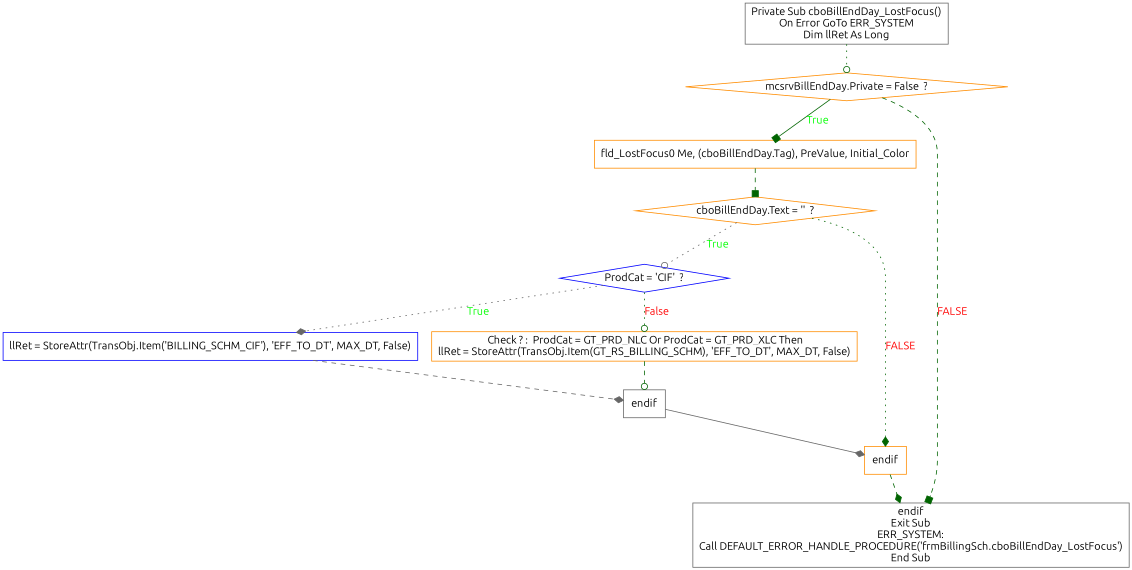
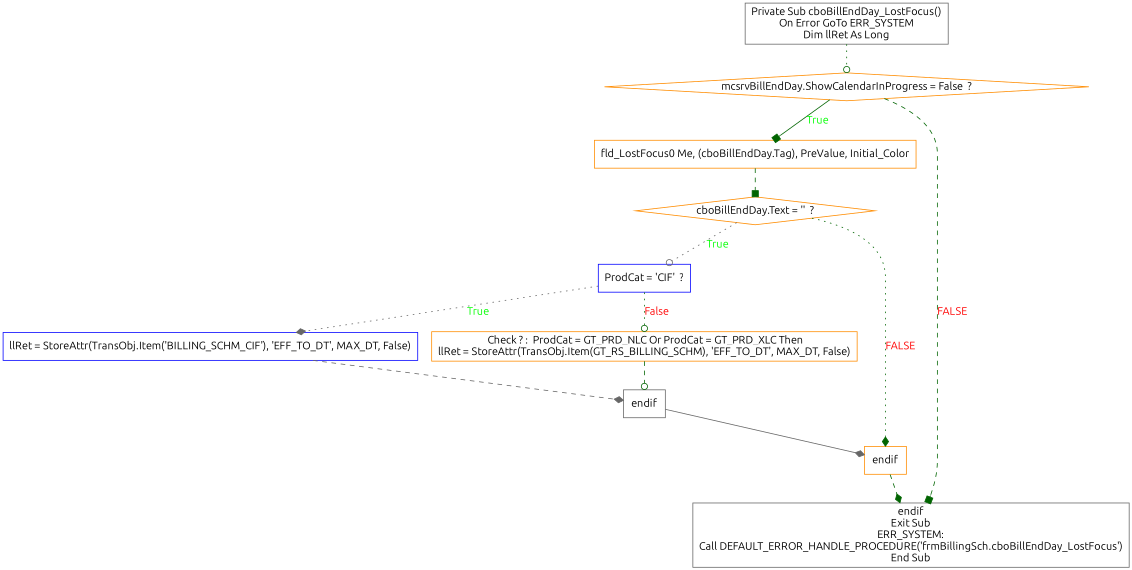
node "mcsrvBillEndDay.Private = False  ?": label "mcsrvBillEndDay.Private = False  ?" -> "mcsrvBillEndDay.ShowCalendarInProgress = False  ?"
node "ProdCat = 'CIF'  ?": shape diamond -> box
